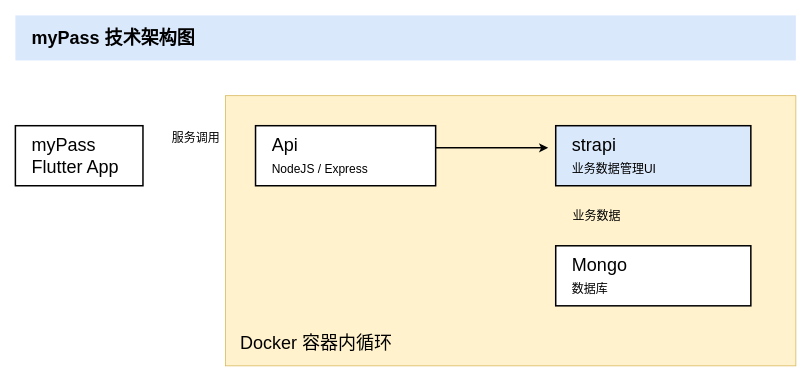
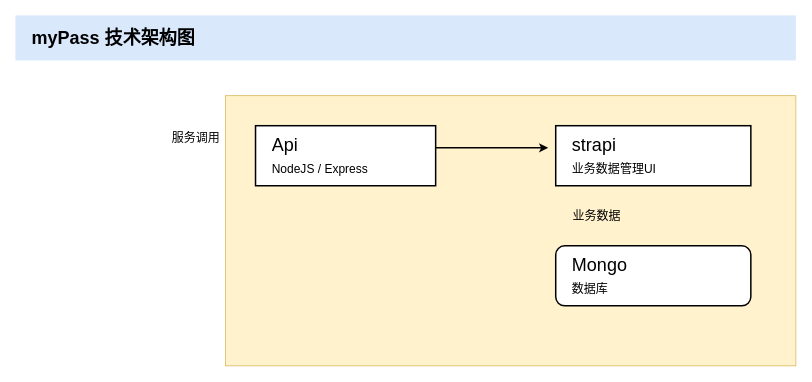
node "myPass Flutter App": removed
node "strapi 业务数据管理UI": fillcolor #dae8fc -> #ffffff
node "Mongo 数据库": shape rectangle -> rounded rectangle
node "Docker 容器内循环": removed
